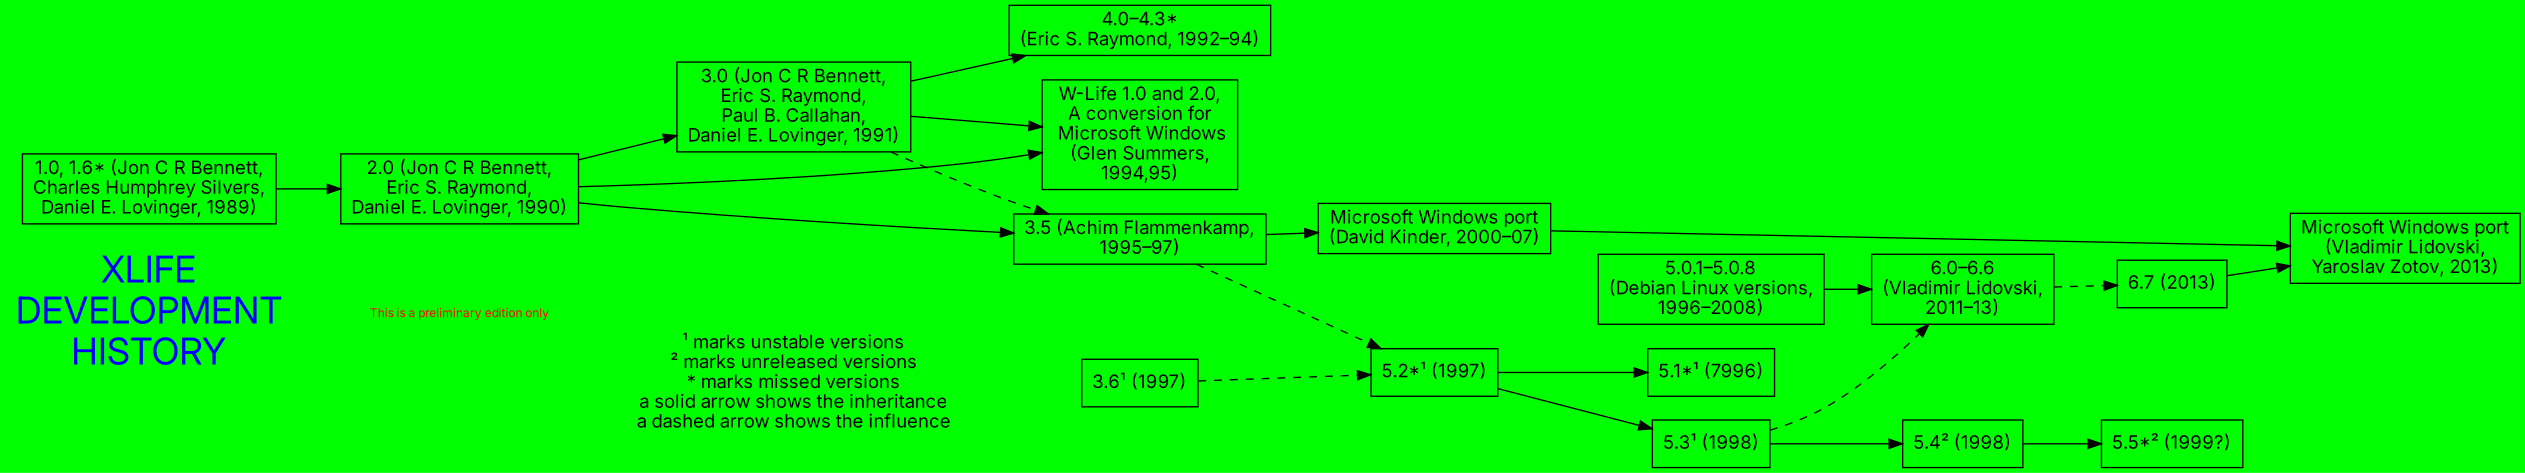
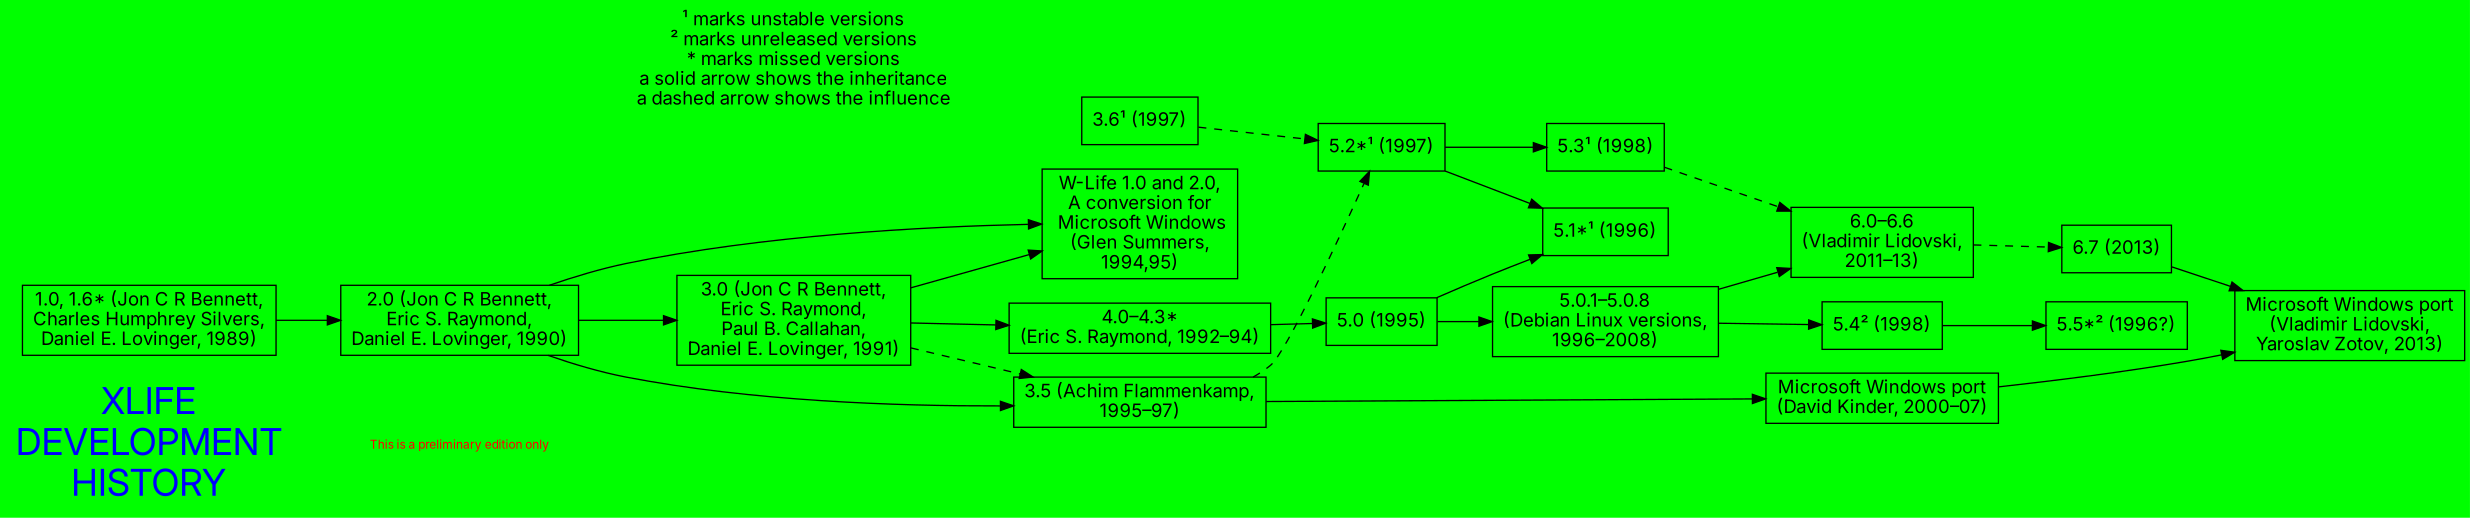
node "5.0 (1995)": added
node "5.1*¹ (7996)": label "5.1*¹ (7996)" -> "5.1*¹ (1996)"
edge "5.3¹ (1998)" -> "5.4² (1998)": now "5.0.1–5.0.8 (Debian Linux versions, 1996–2008)" -> "5.4² (1998)"
node "5.5*² (1999?)": label "5.5*² (1999?)" -> "5.5*² (1996?)"
